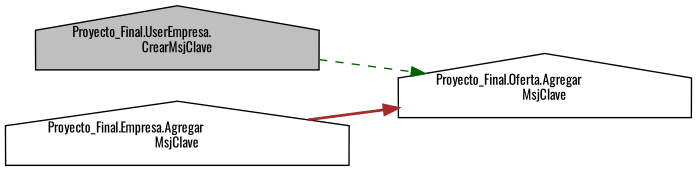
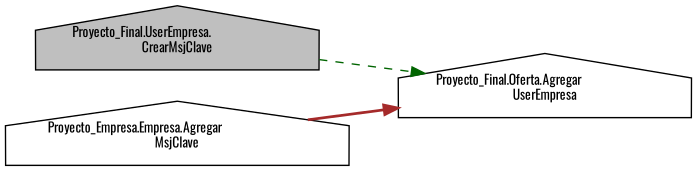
node "Proyecto_Final.Oferta.Agregar MsjClave": label "Proyecto_Final.Oferta.Agregar MsjClave" -> "Proyecto_Final.Oferta.Agregar UserEmpresa"
node "Proyecto_Final.Empresa.Agregar MsjClave": label "Proyecto_Final.Empresa.Agregar MsjClave" -> "Proyecto_Empresa.Empresa.Agregar MsjClave"
